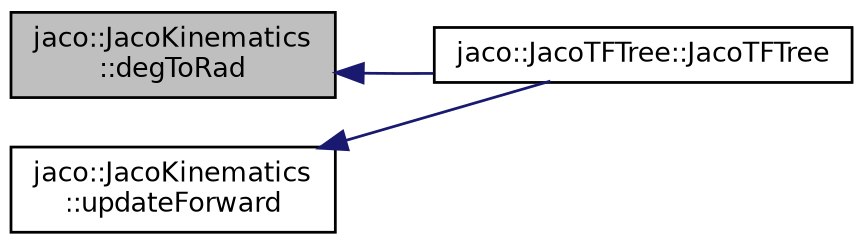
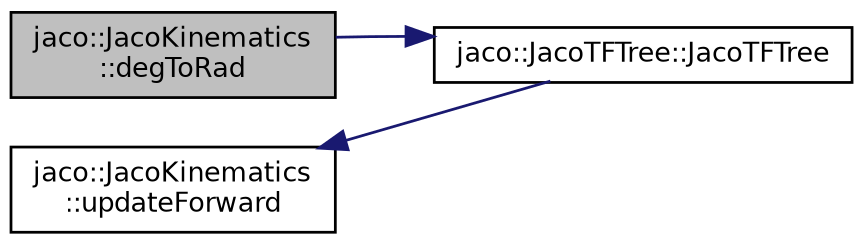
edge "jaco::JacoTFTree::JacoTFTree" -> "jaco::JacoKinematics ::degToRad": reversed
